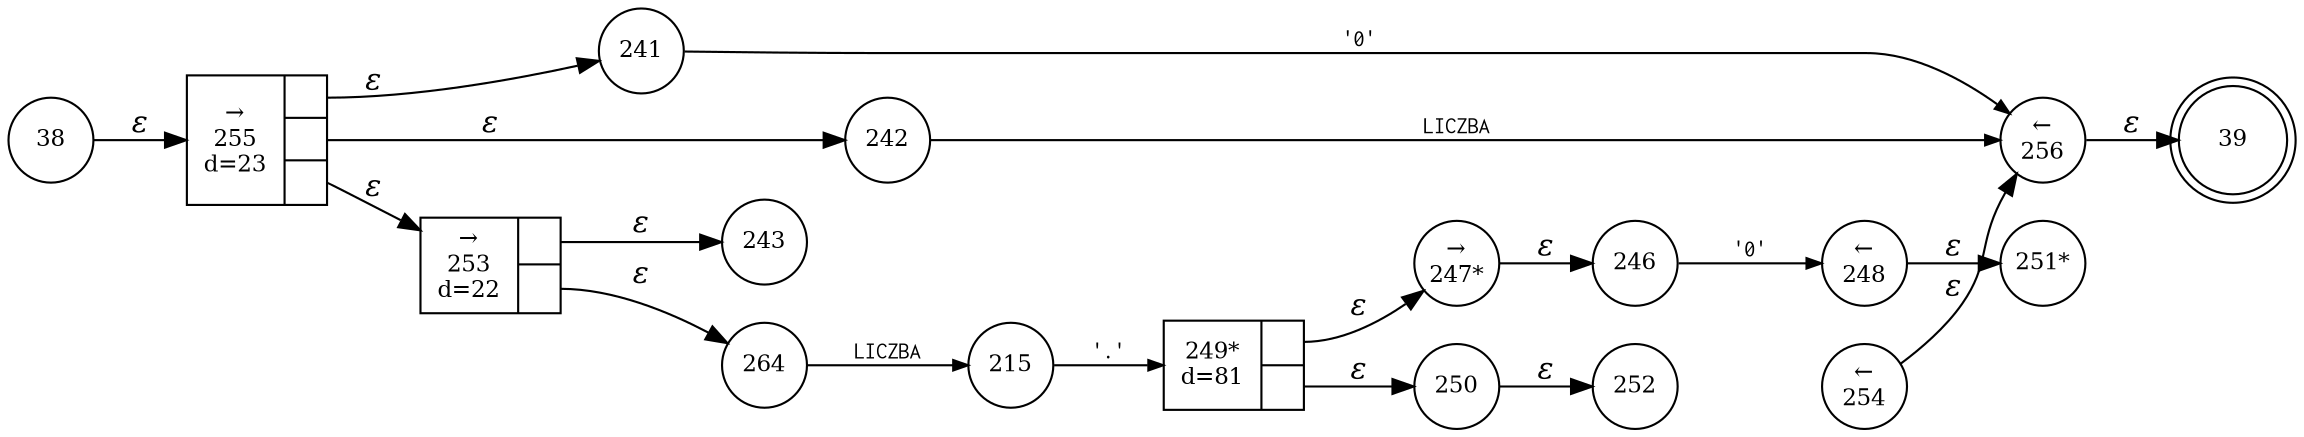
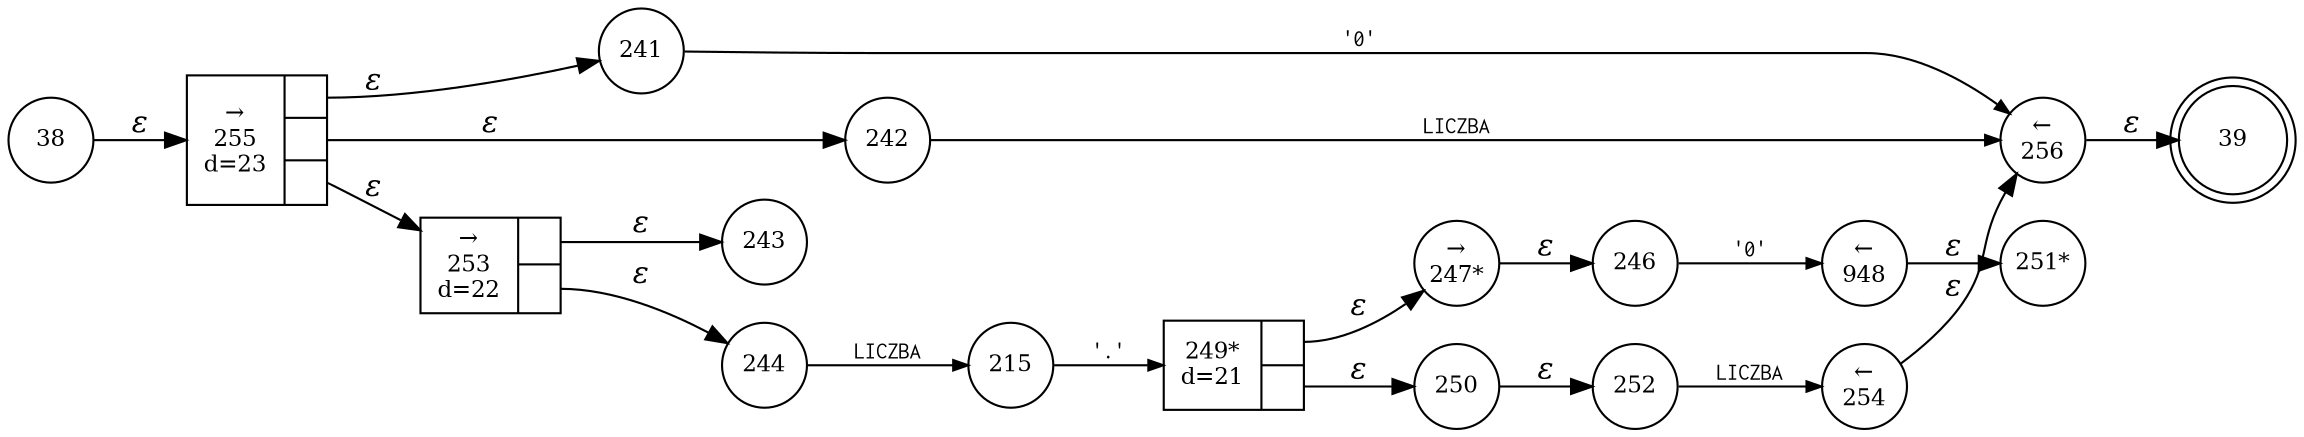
node "← 248": label "← 248" -> "← 948"
node "264": label "264" -> "244"
node "249*": text "d=81" -> "d=21"
edge "252" -> "← 254": added, label "LICZBA"
